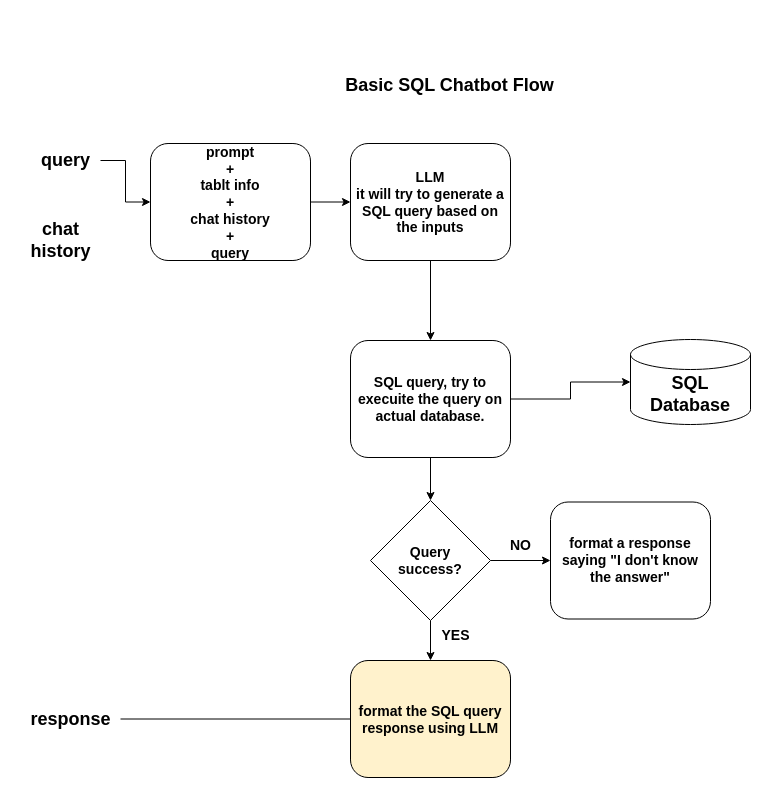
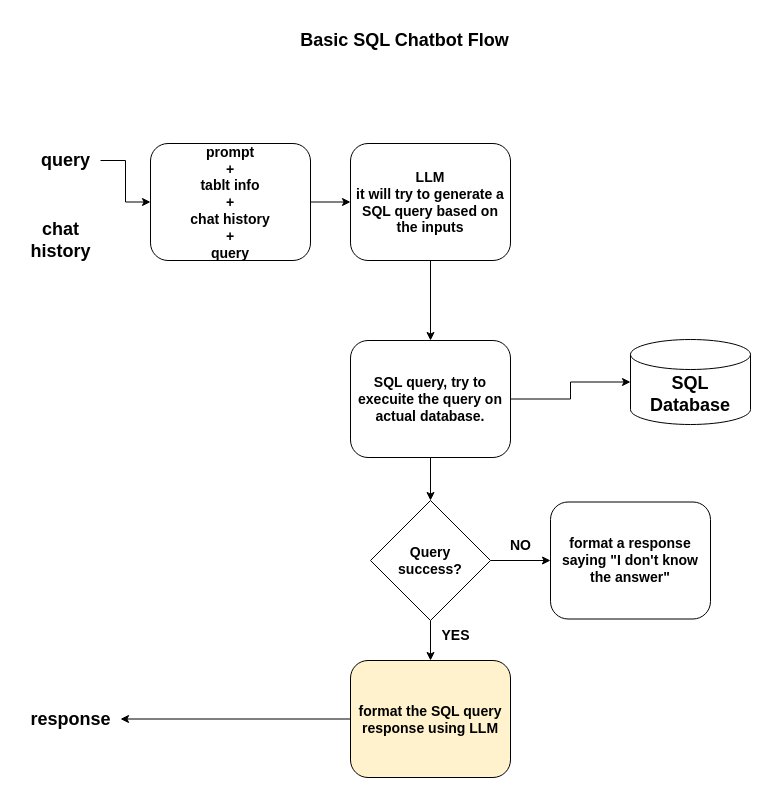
node "Basic SQL Chatbot Flow": moved (450, 86) -> (405, 41)
edge "response" -- "format the SQL query response using LLM": arrowhead none -> classic
